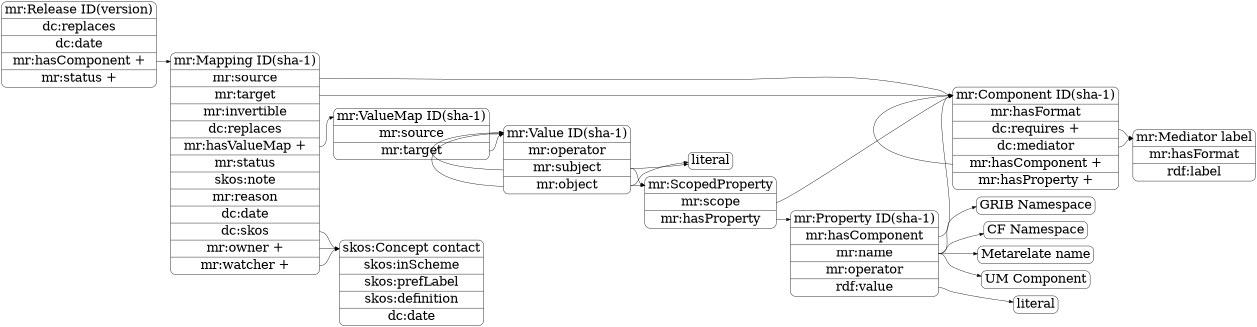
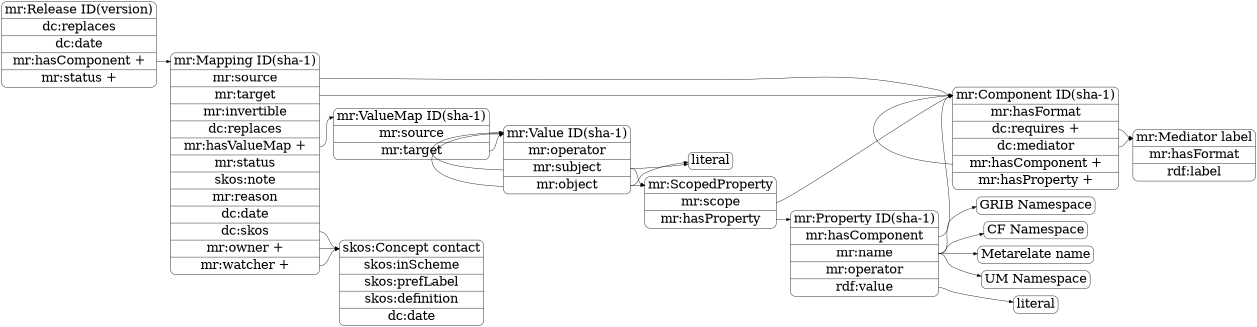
node "UM Component": label "UM Component" -> "UM Namespace"
